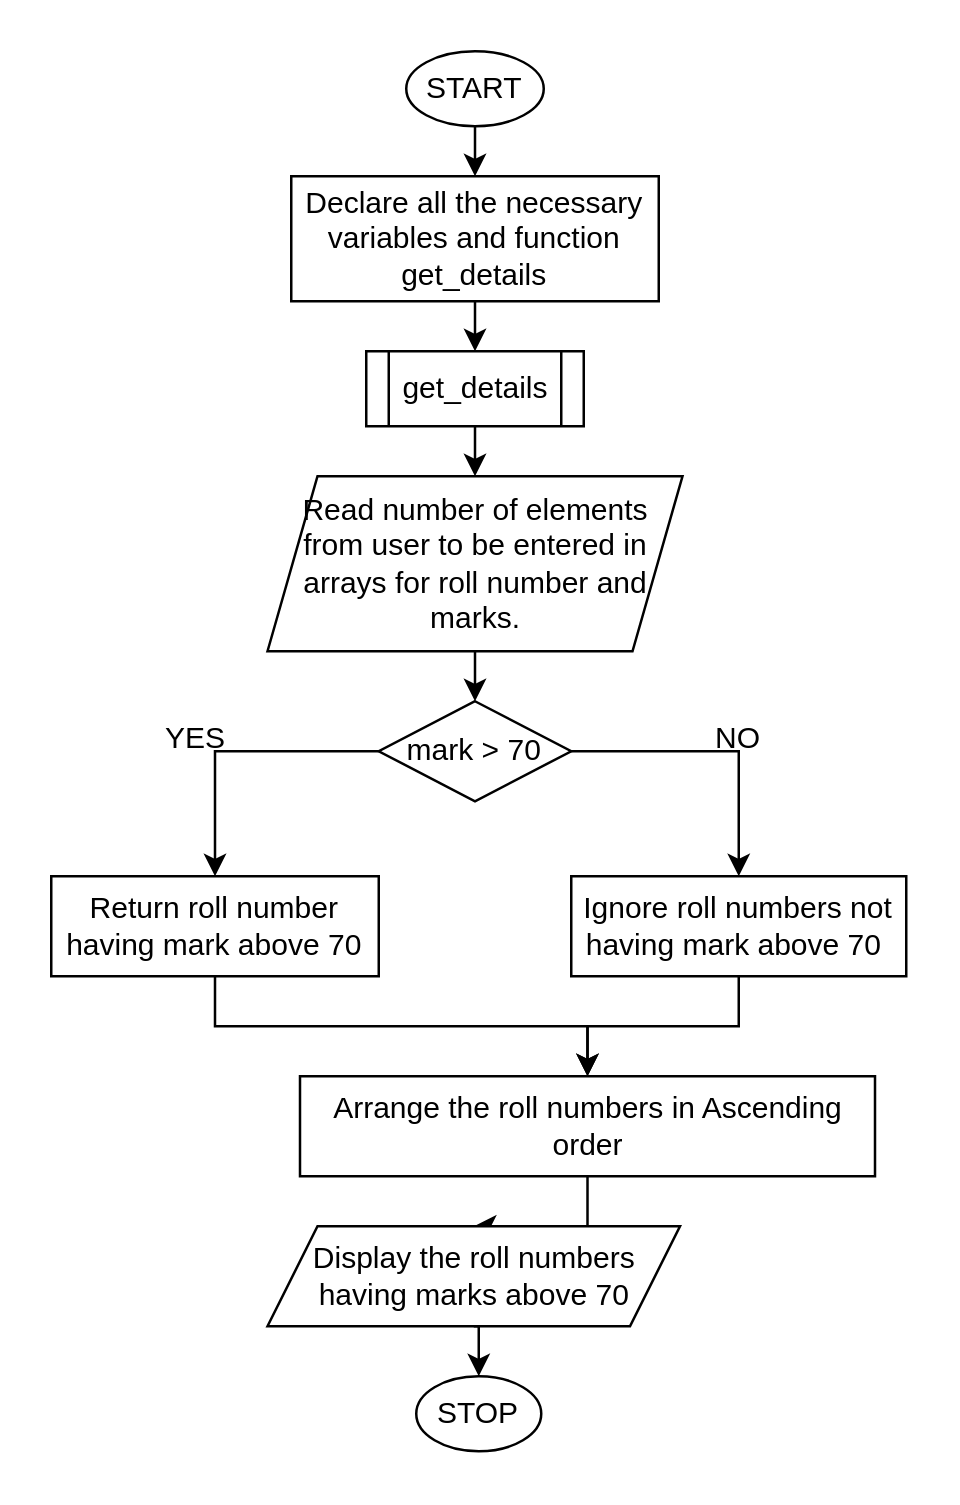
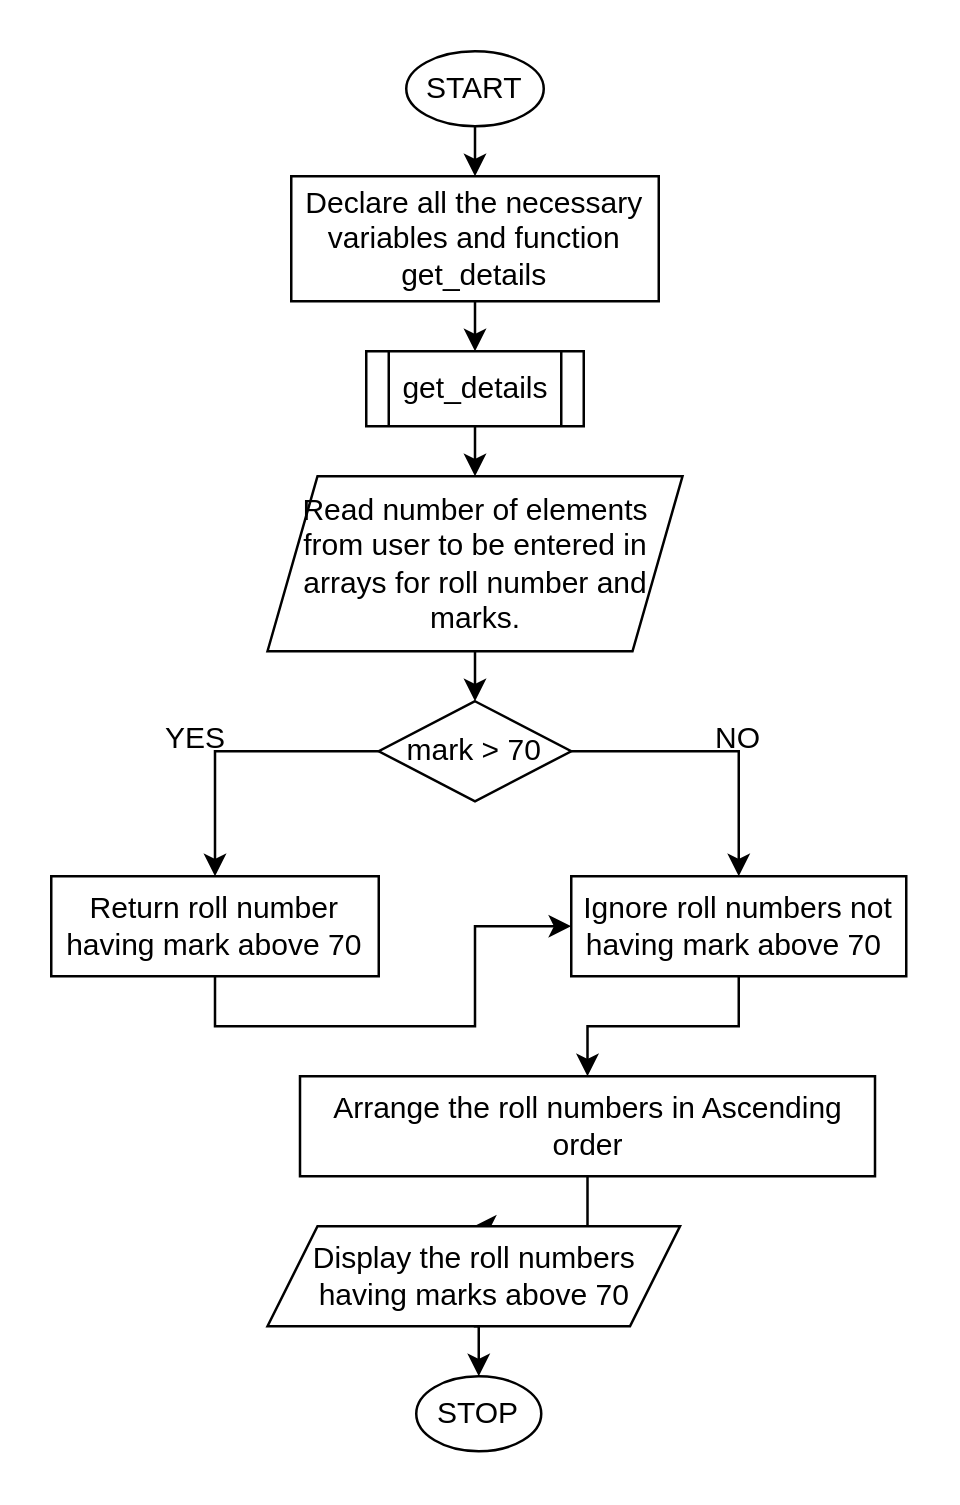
edge "Return roll number having mark above 70" -> "Arrange the roll numbers in Ascending order": now "Return roll number having mark above 70" -> "Ignore roll numbers not having mark above 70"
